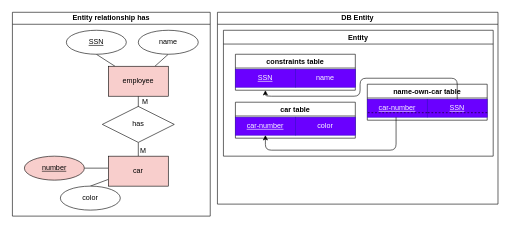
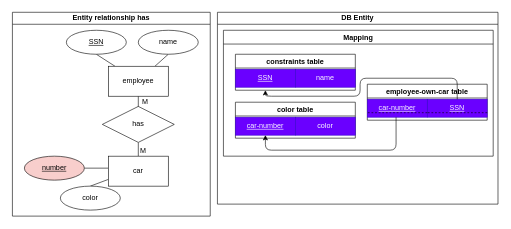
node "Entity": label "Entity" -> "Mapping"
node "employee": fillcolor #f8cecc -> #ffffff
node "name-own-car table": label "name-own-car table" -> "employee-own-car table"
node "car table": label "car table" -> "color table"
node "car": fillcolor #f8cecc -> #ffffff
